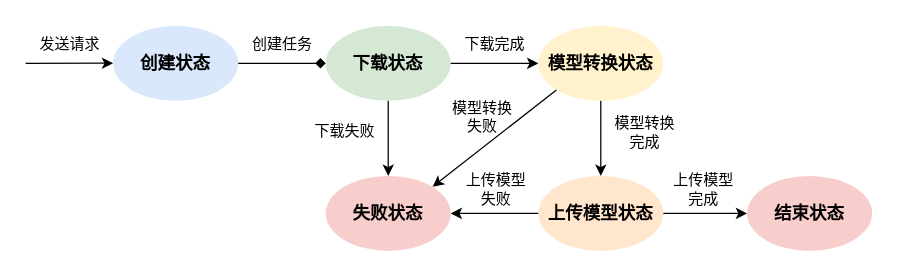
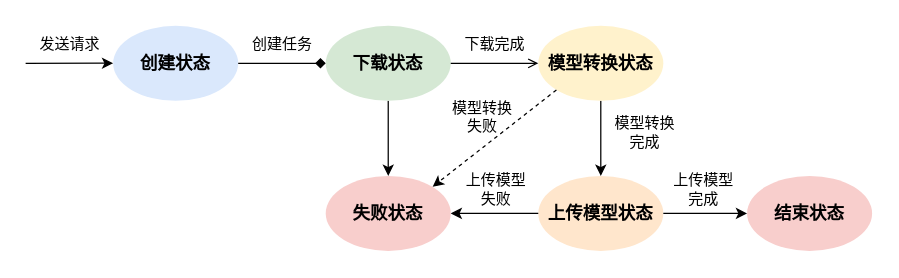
edge "下载状态" -> "模型转换状态": arrowhead classic -> open
node "下载失败": removed
edge "模型转换状态" -> "失败状态": style solid -> dashed
